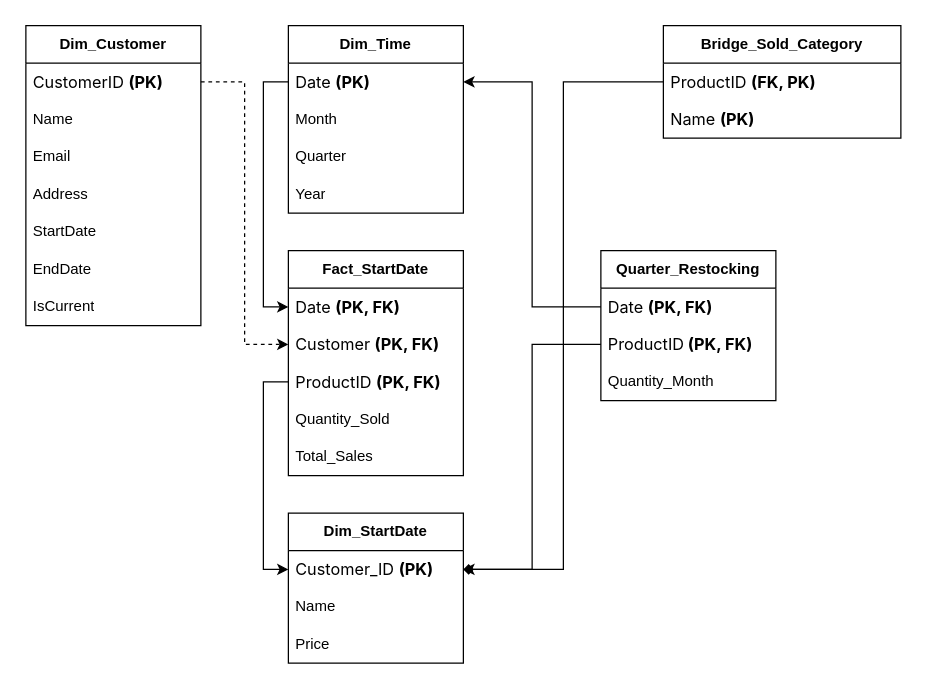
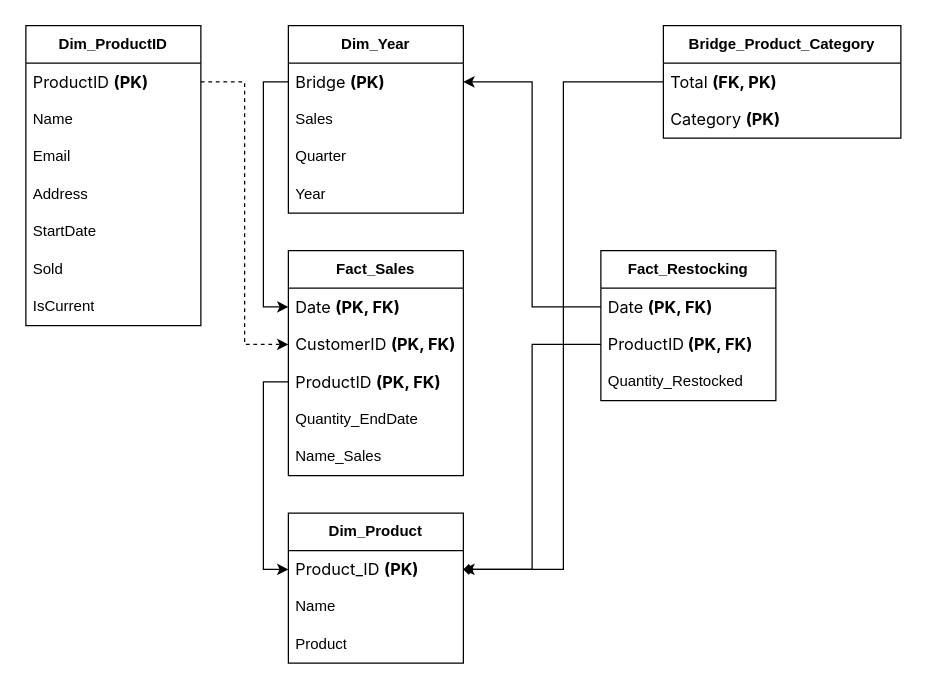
node "Dim_Customer": label "Dim_Customer" -> "Dim_ProductID"
node "Dim_Time": label "Dim_Time" -> "Dim_Year"
node "Bridge_Sold_Category": label "Bridge_Sold_Category" -> "Bridge_Product_Category"
node "CustomerID (PK)": label "CustomerID (PK)" -> "ProductID (PK)"
node "Date (PK)": label "Date (PK)" -> "Bridge (PK)"
node "ProductID (FK, PK)": label "ProductID (FK, PK)" -> "Total (FK, PK)"
node "Month": label "Month" -> "Sales"
node "Name (PK)": label "Name (PK)" -> "Category (PK)"
node "EndDate": label "EndDate" -> "Sold"
node "Fact_StartDate": label "Fact_StartDate" -> "Fact_Sales"
node "Quarter_Restocking": label "Quarter_Restocking" -> "Fact_Restocking"
node "Customer (PK, FK)": label "Customer (PK, FK)" -> "CustomerID (PK, FK)"
node "Quantity_Month": label "Quantity_Month" -> "Quantity_Restocked"
node "Quantity_Sold": label "Quantity_Sold" -> "Quantity_EndDate"
node "Total_Sales": label "Total_Sales" -> "Name_Sales"
node "Dim_StartDate": label "Dim_StartDate" -> "Dim_Product"
node "Customer_ID (PK)": label "Customer_ID (PK)" -> "Product_ID (PK)"
node "Price": label "Price" -> "Product"
